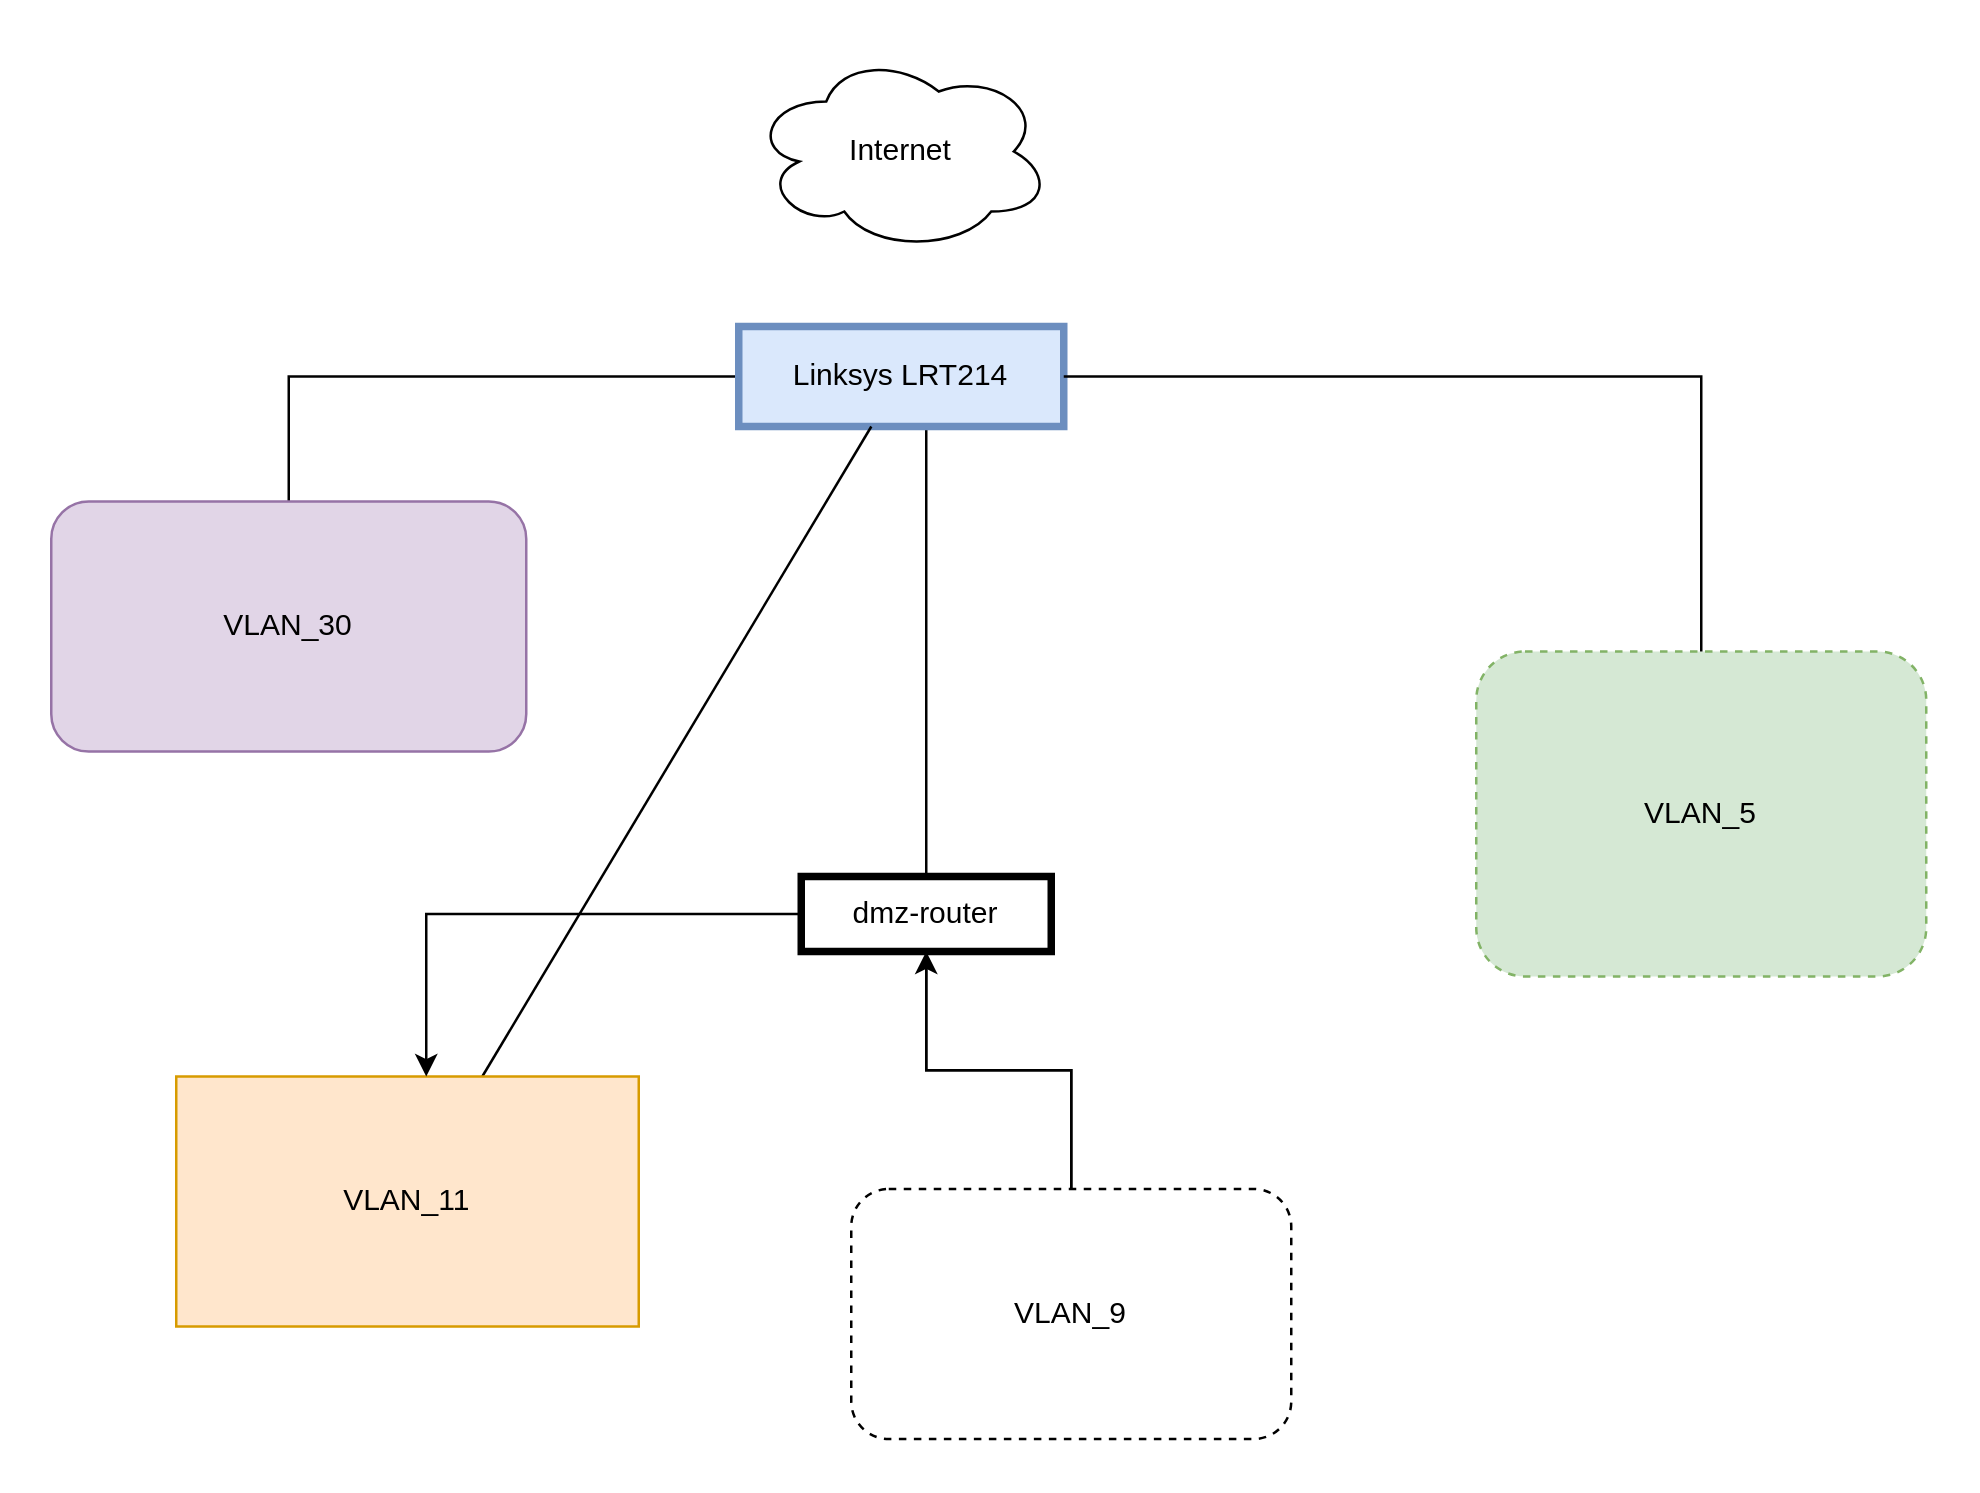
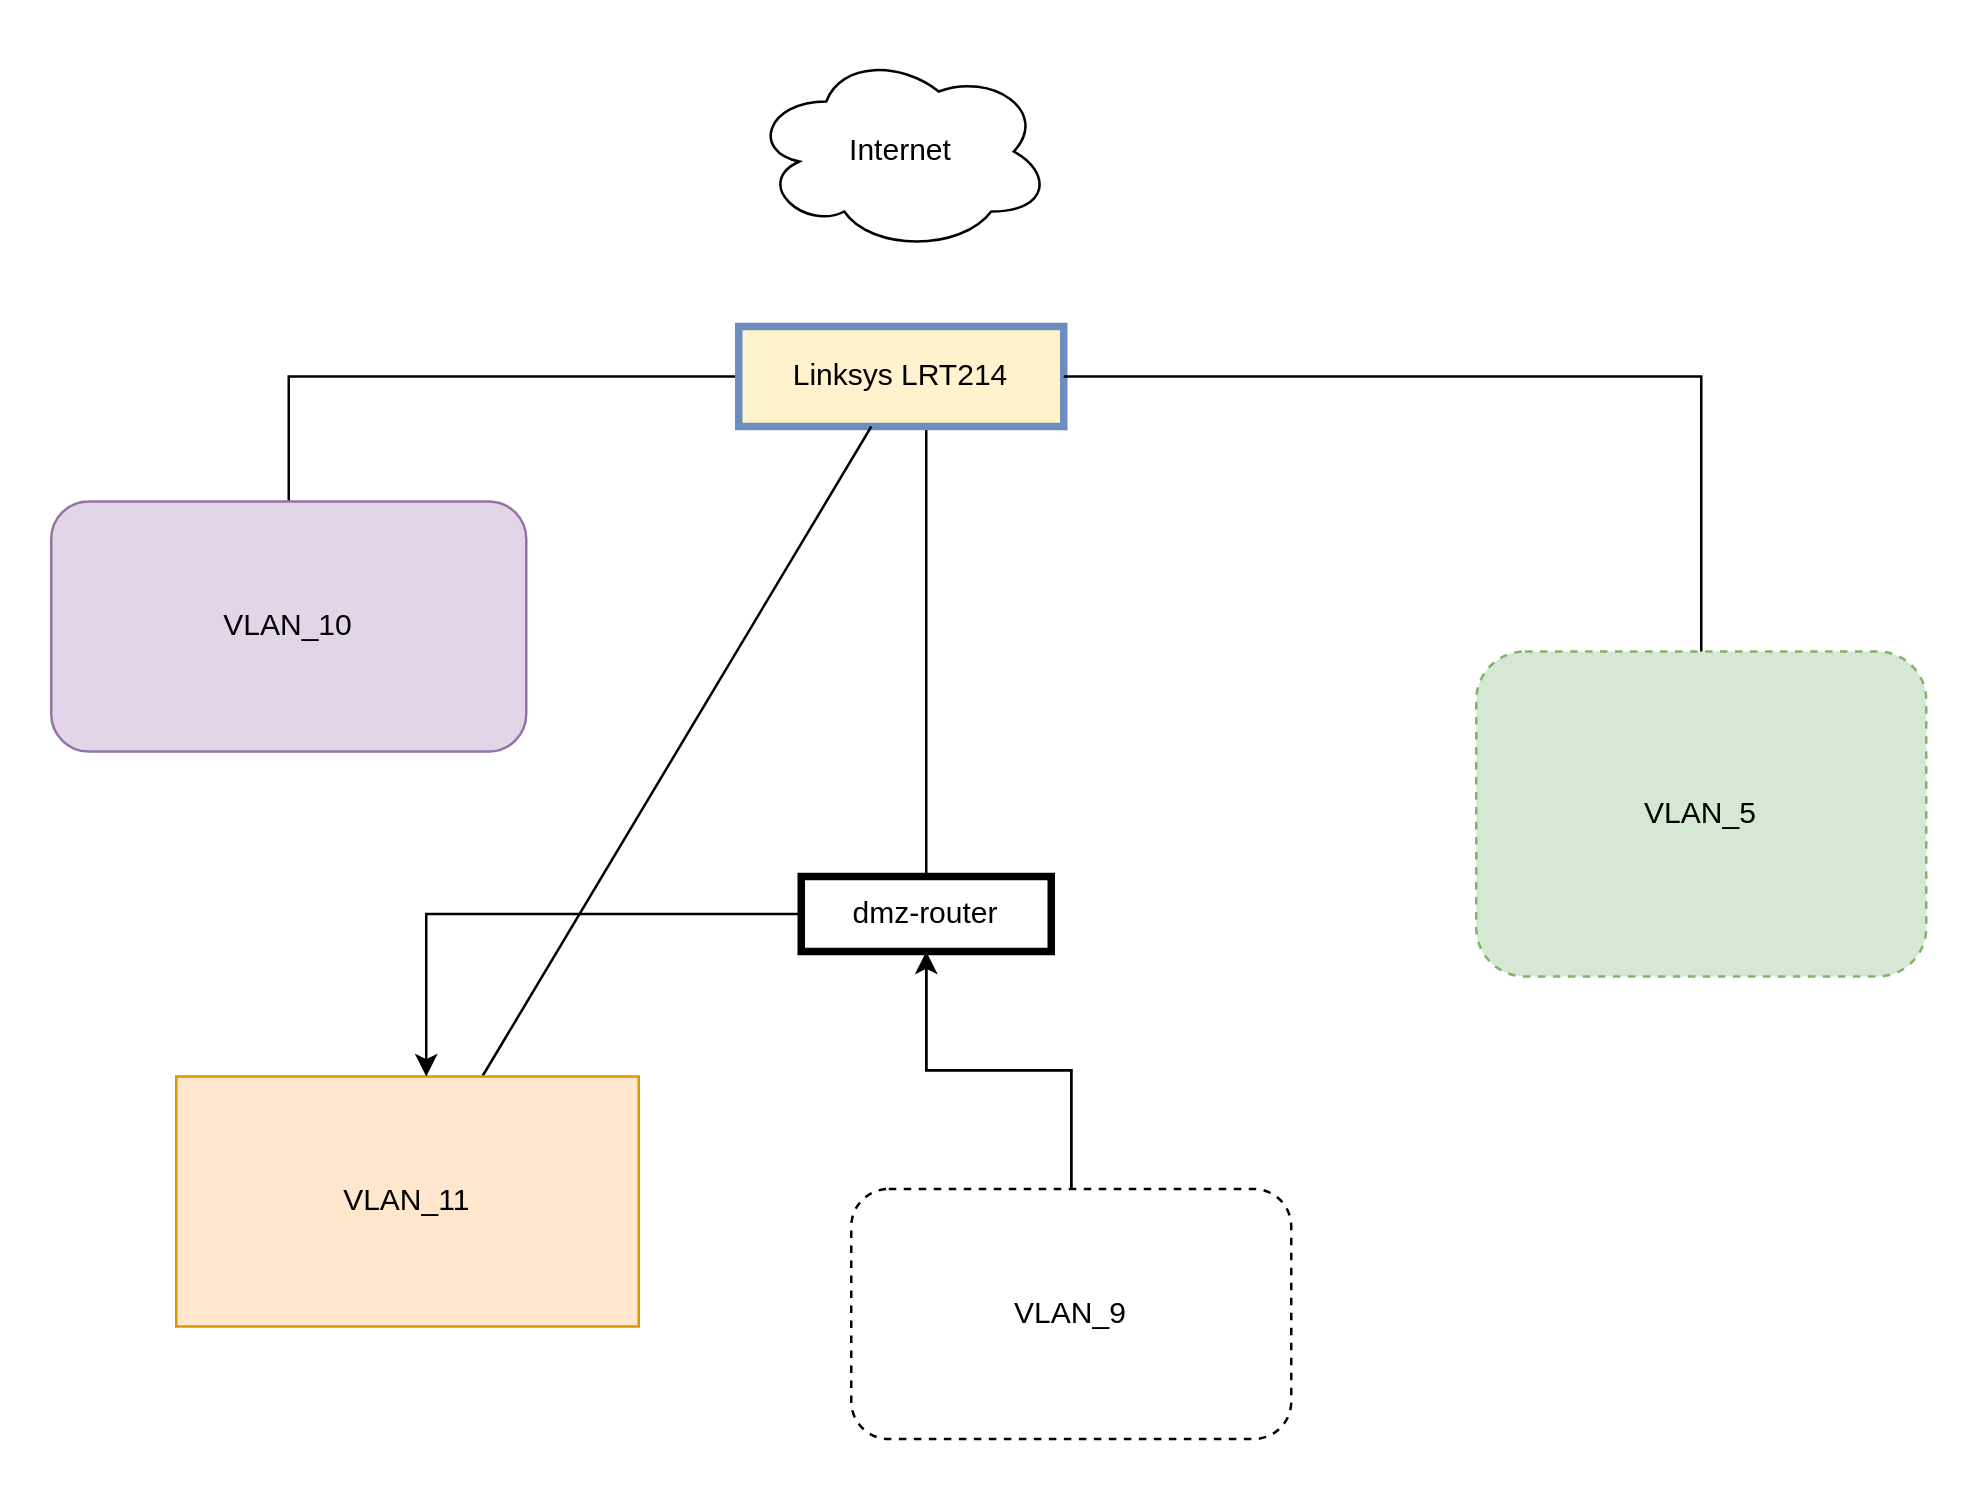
node "Linksys LRT214": fillcolor #dae8fc -> #fff2cc
node "VLAN_30": label "VLAN_30" -> "VLAN_10"
